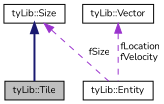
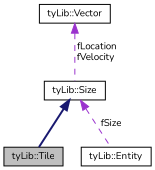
edge "tyLib::Entity" -> "tyLib::Vector": now "tyLib::Size" -> "tyLib::Vector"
